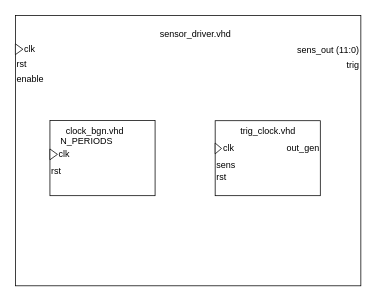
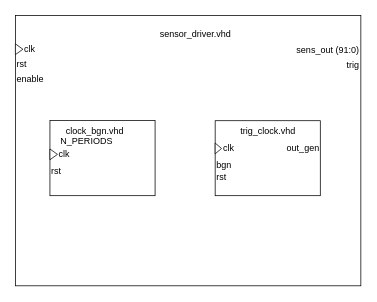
node "sens_out (11:0)": label "sens_out (11:0)" -> "sens_out (91:0)"
node "sens": label "sens" -> "bgn"
